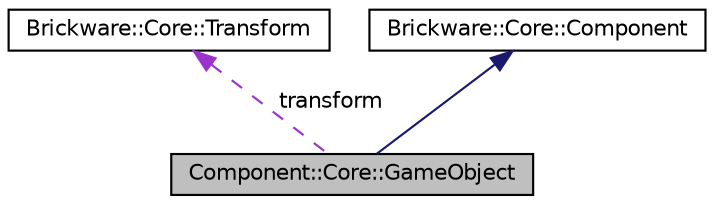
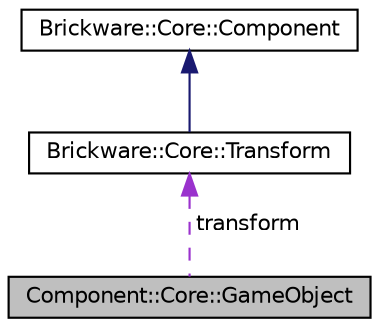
edge "Component::Core::GameObject" -> "Brickware::Core::Component": now "Brickware::Core::Transform" -> "Brickware::Core::Component"
